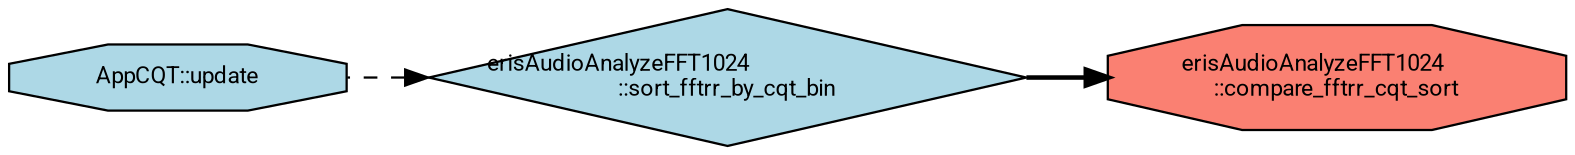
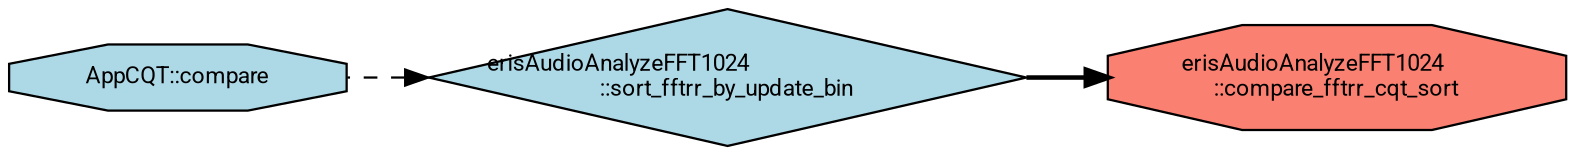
node "AppCQT::update": label "AppCQT::update" -> "AppCQT::compare"
node "erisAudioAnalyzeFFT1024 ::sort_fftrr_by_cqt_bin": label "erisAudioAnalyzeFFT1024 ::sort_fftrr_by_cqt_bin" -> "erisAudioAnalyzeFFT1024 ::sort_fftrr_by_update_bin"
